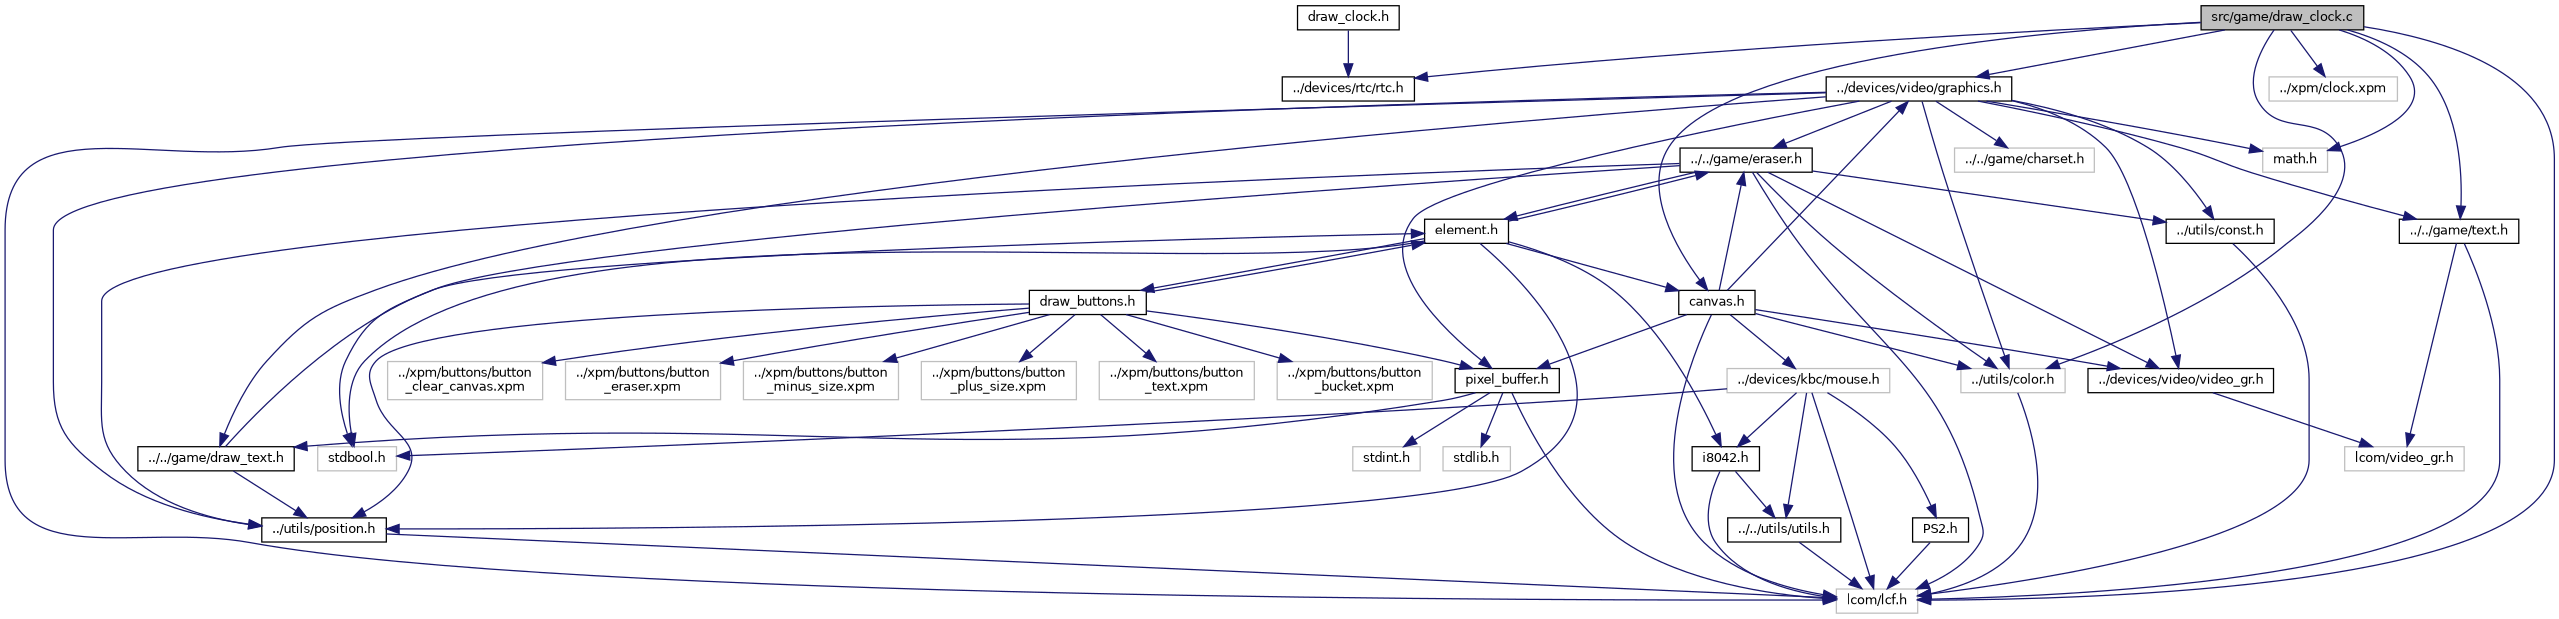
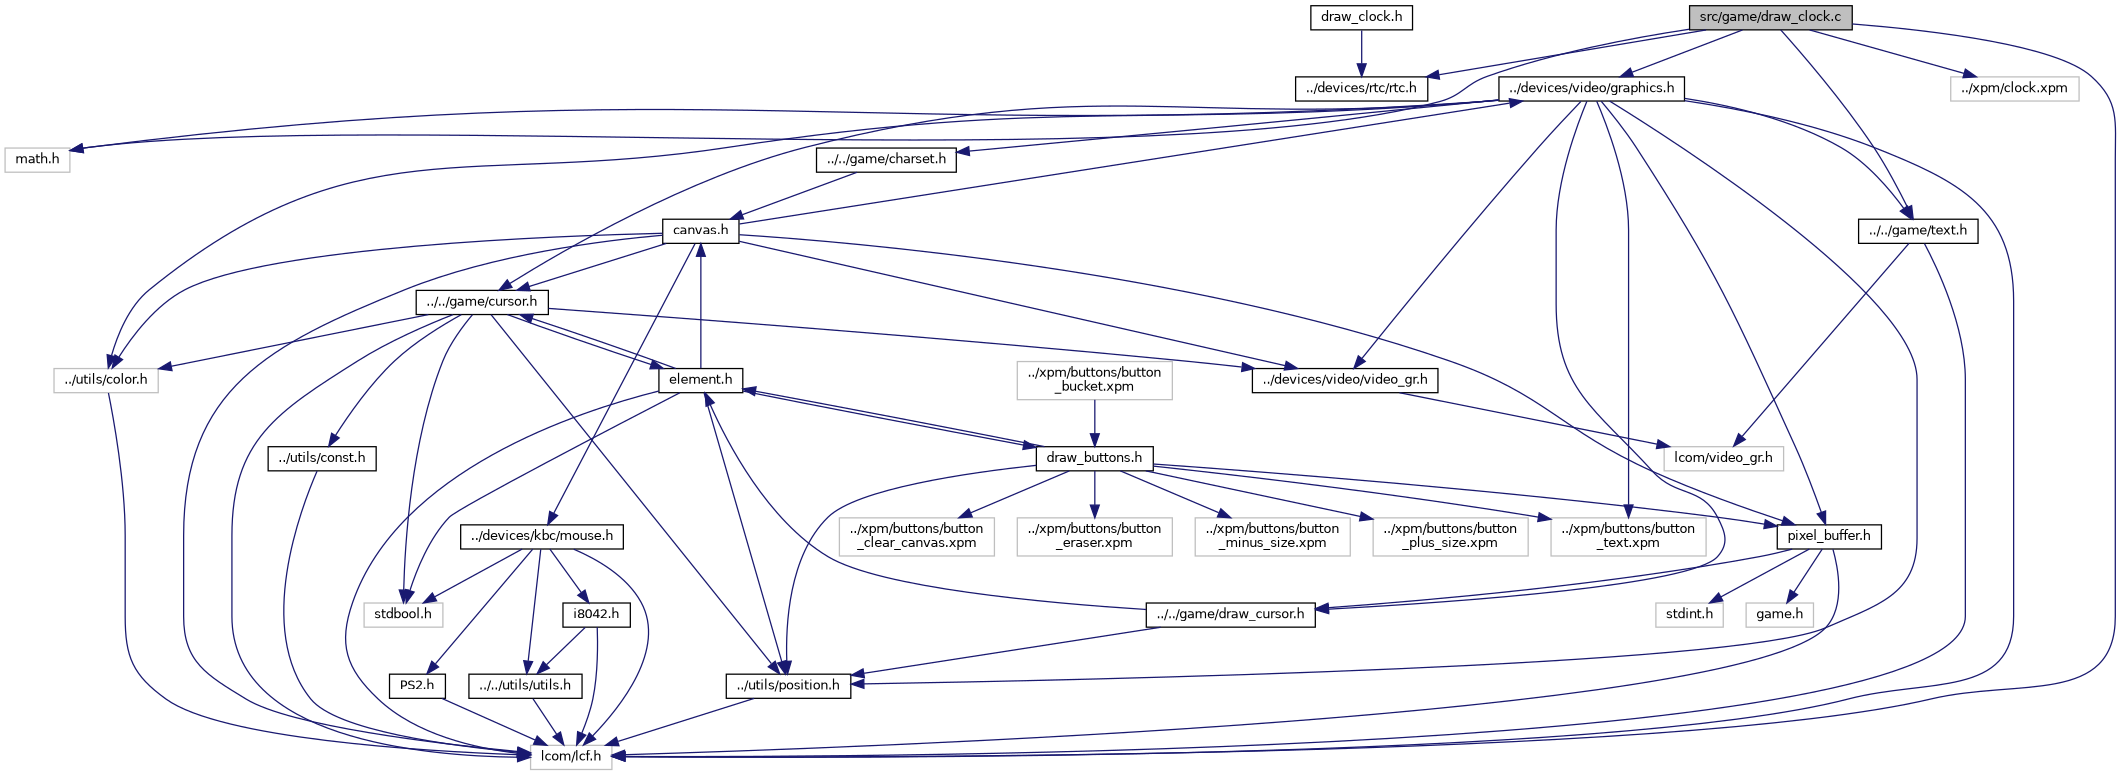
edge "src/game/draw_clock.c" -> "canvas.h": now "../../game/charset.h" -> "canvas.h"
edge "../devices/video/graphics.h" -> "../utils/const.h": now "../devices/video/graphics.h" -> "../xpm/buttons/button _text.xpm"
node "../../game/eraser.h": label "../../game/eraser.h" -> "../../game/cursor.h"
node "../../game/charset.h": color grey75 -> black
edge "src/game/draw_clock.c" -> "../utils/color.h": removed
edge "element.h" -> "i8042.h": now "element.h" -> "lcom/lcf.h"
edge "draw_buttons.h" -> "../xpm/buttons/button _bucket.xpm": reversed
node "../devices/kbc/mouse.h": color grey75 -> black
node "../../game/draw_text.h": label "../../game/draw_text.h" -> "../../game/draw_cursor.h"
node "stdlib.h": label "stdlib.h" -> "game.h"
